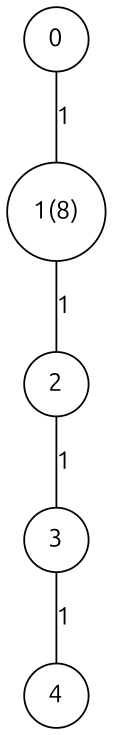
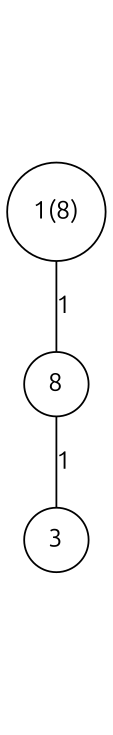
node "0": removed
node "2": label "2" -> "8"
node "4": removed
